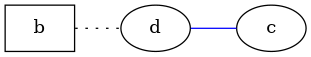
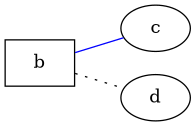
edge "d" -- "c": now "b" -- "c"
